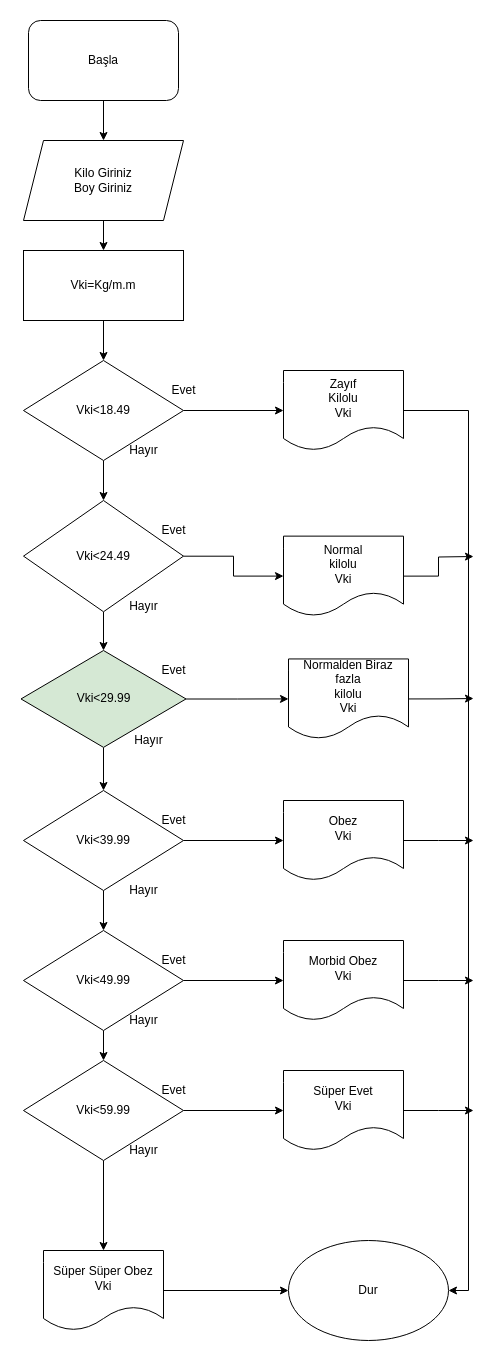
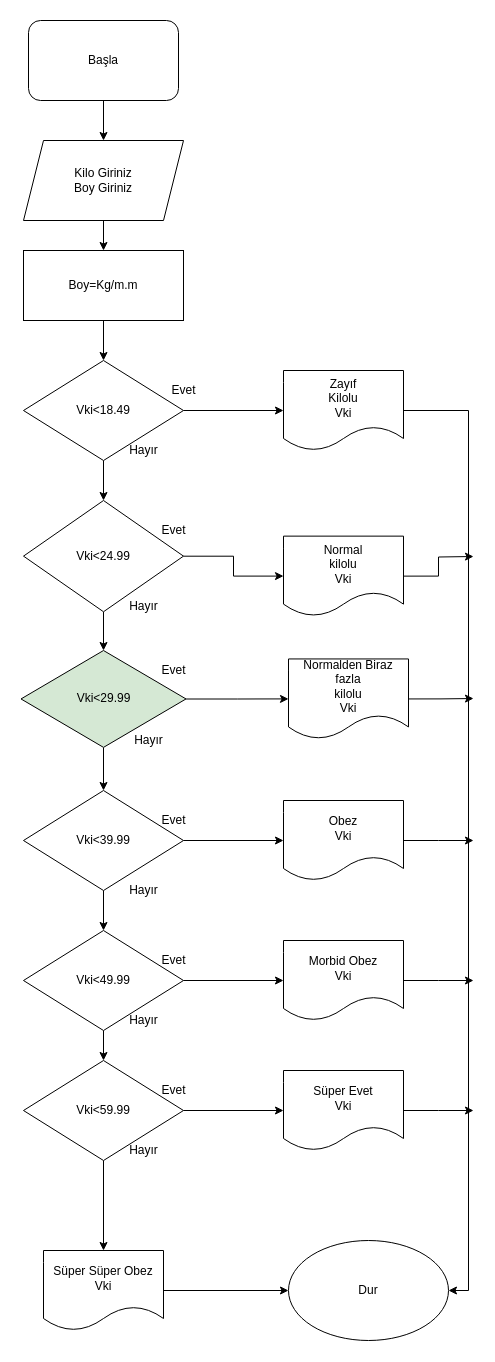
node "Vki=Kg/m.m": label "Vki=Kg/m.m" -> "Boy=Kg/m.m"
node "Vki<24.49": label "Vki<24.49" -> "Vki<24.99"
